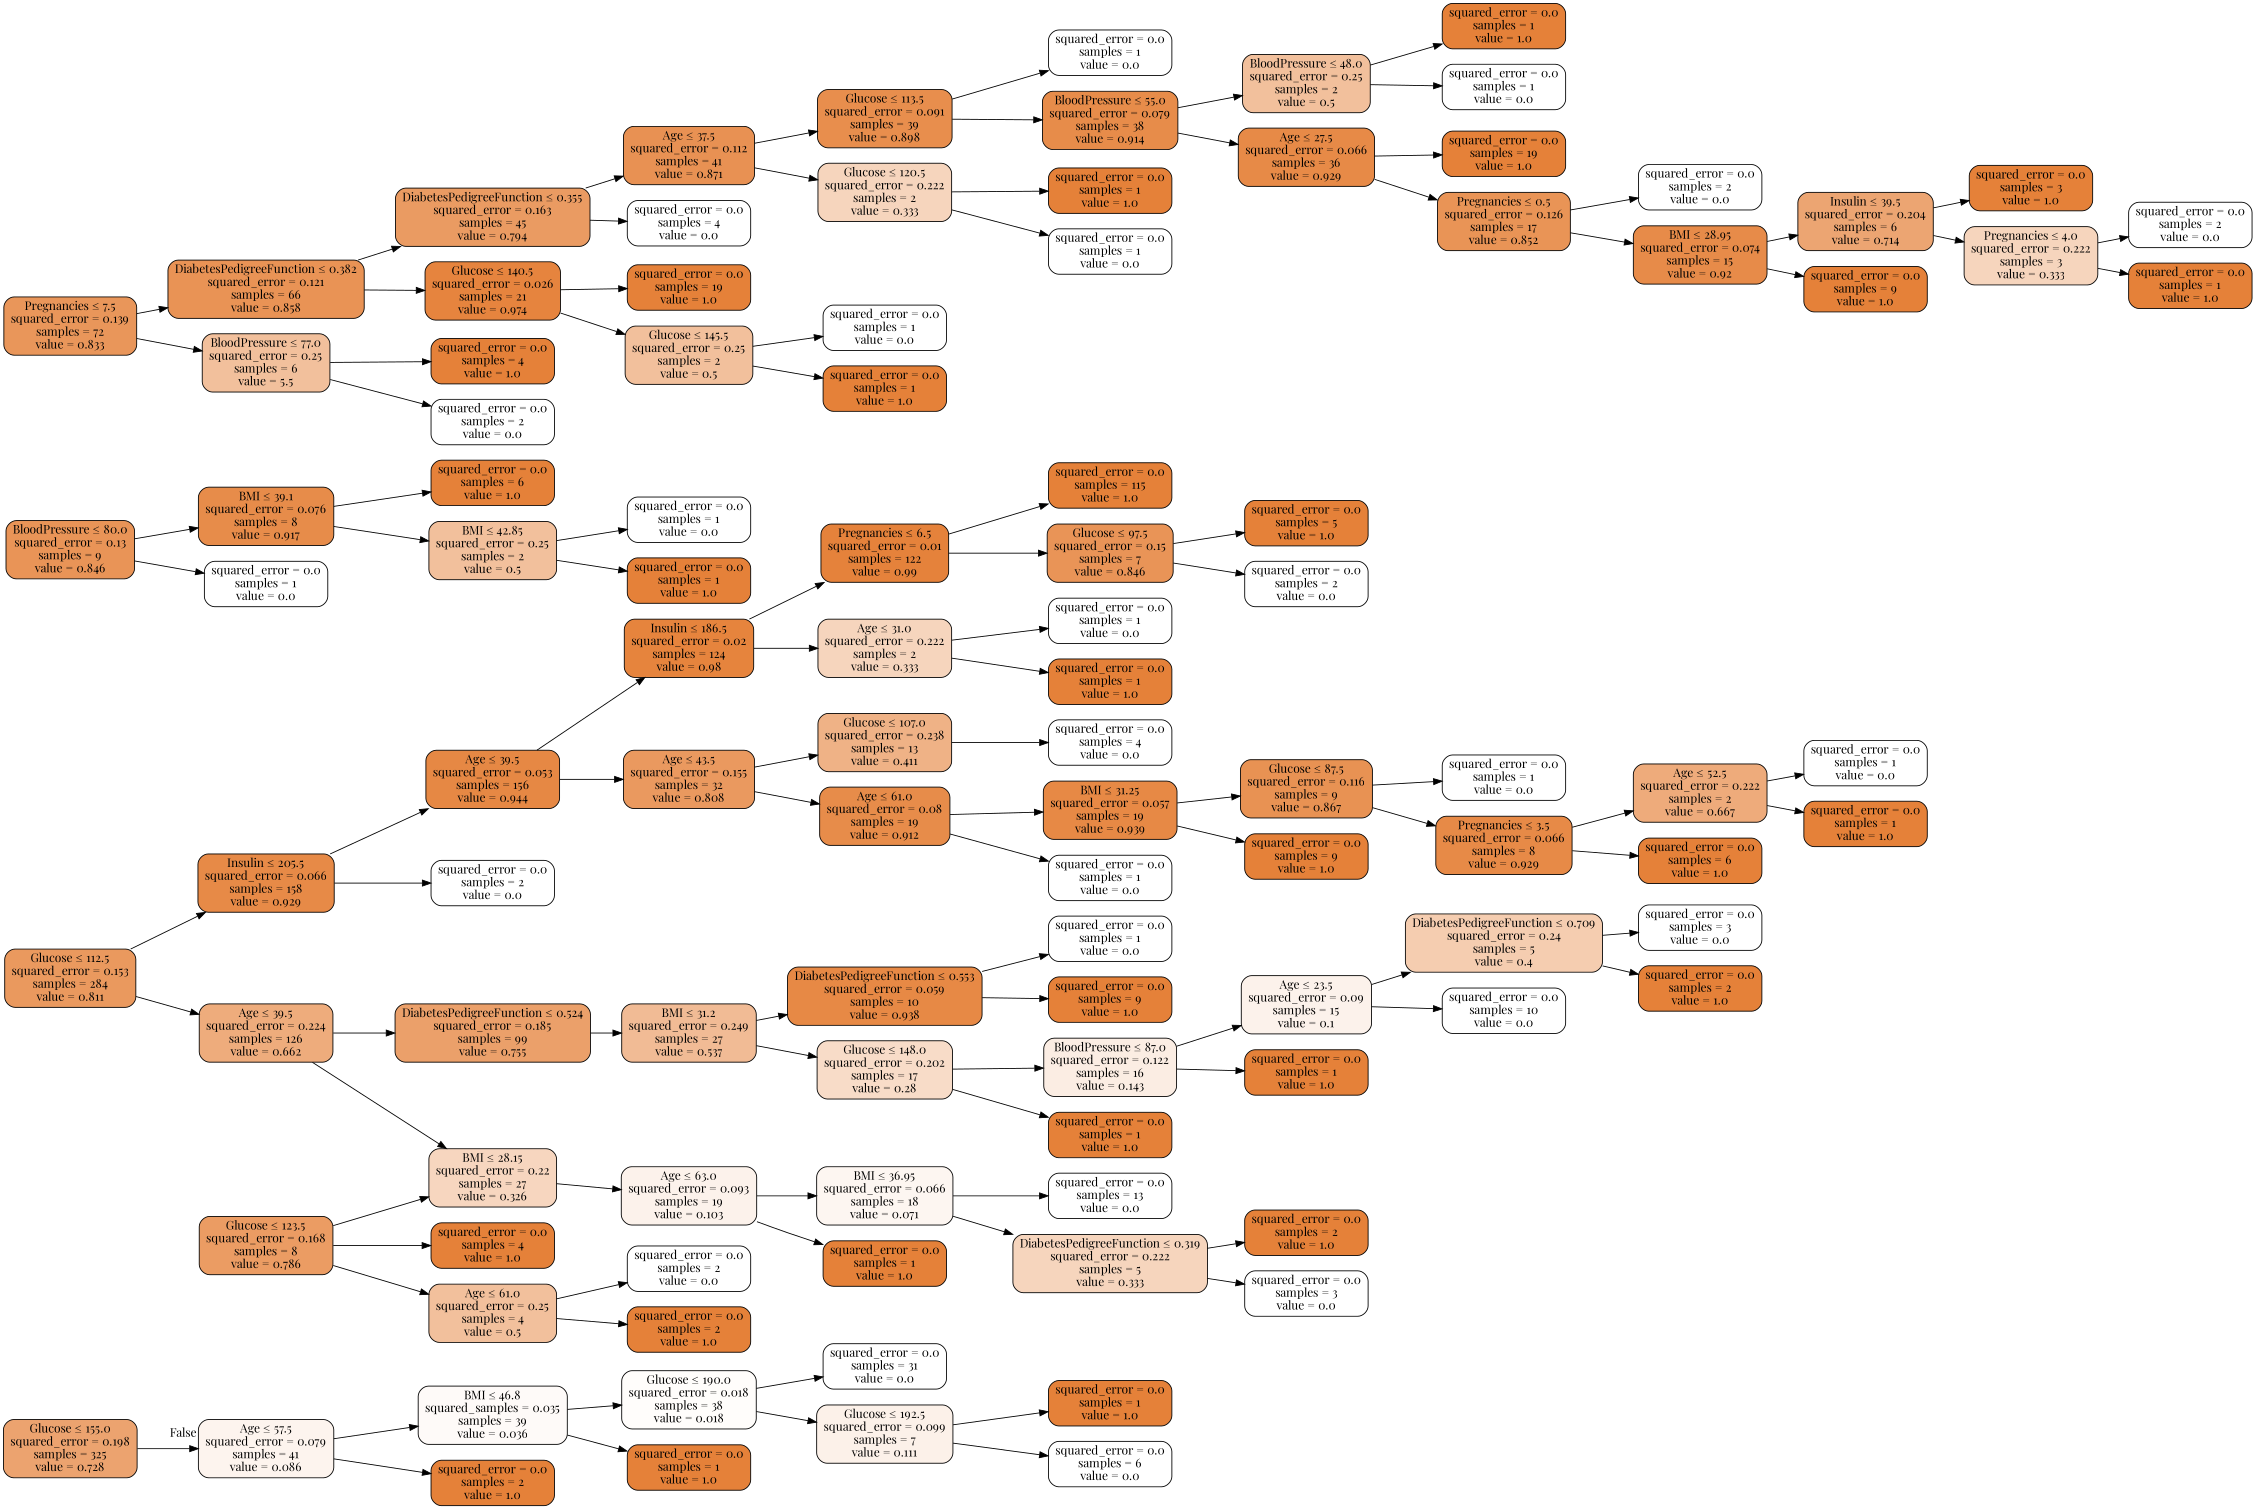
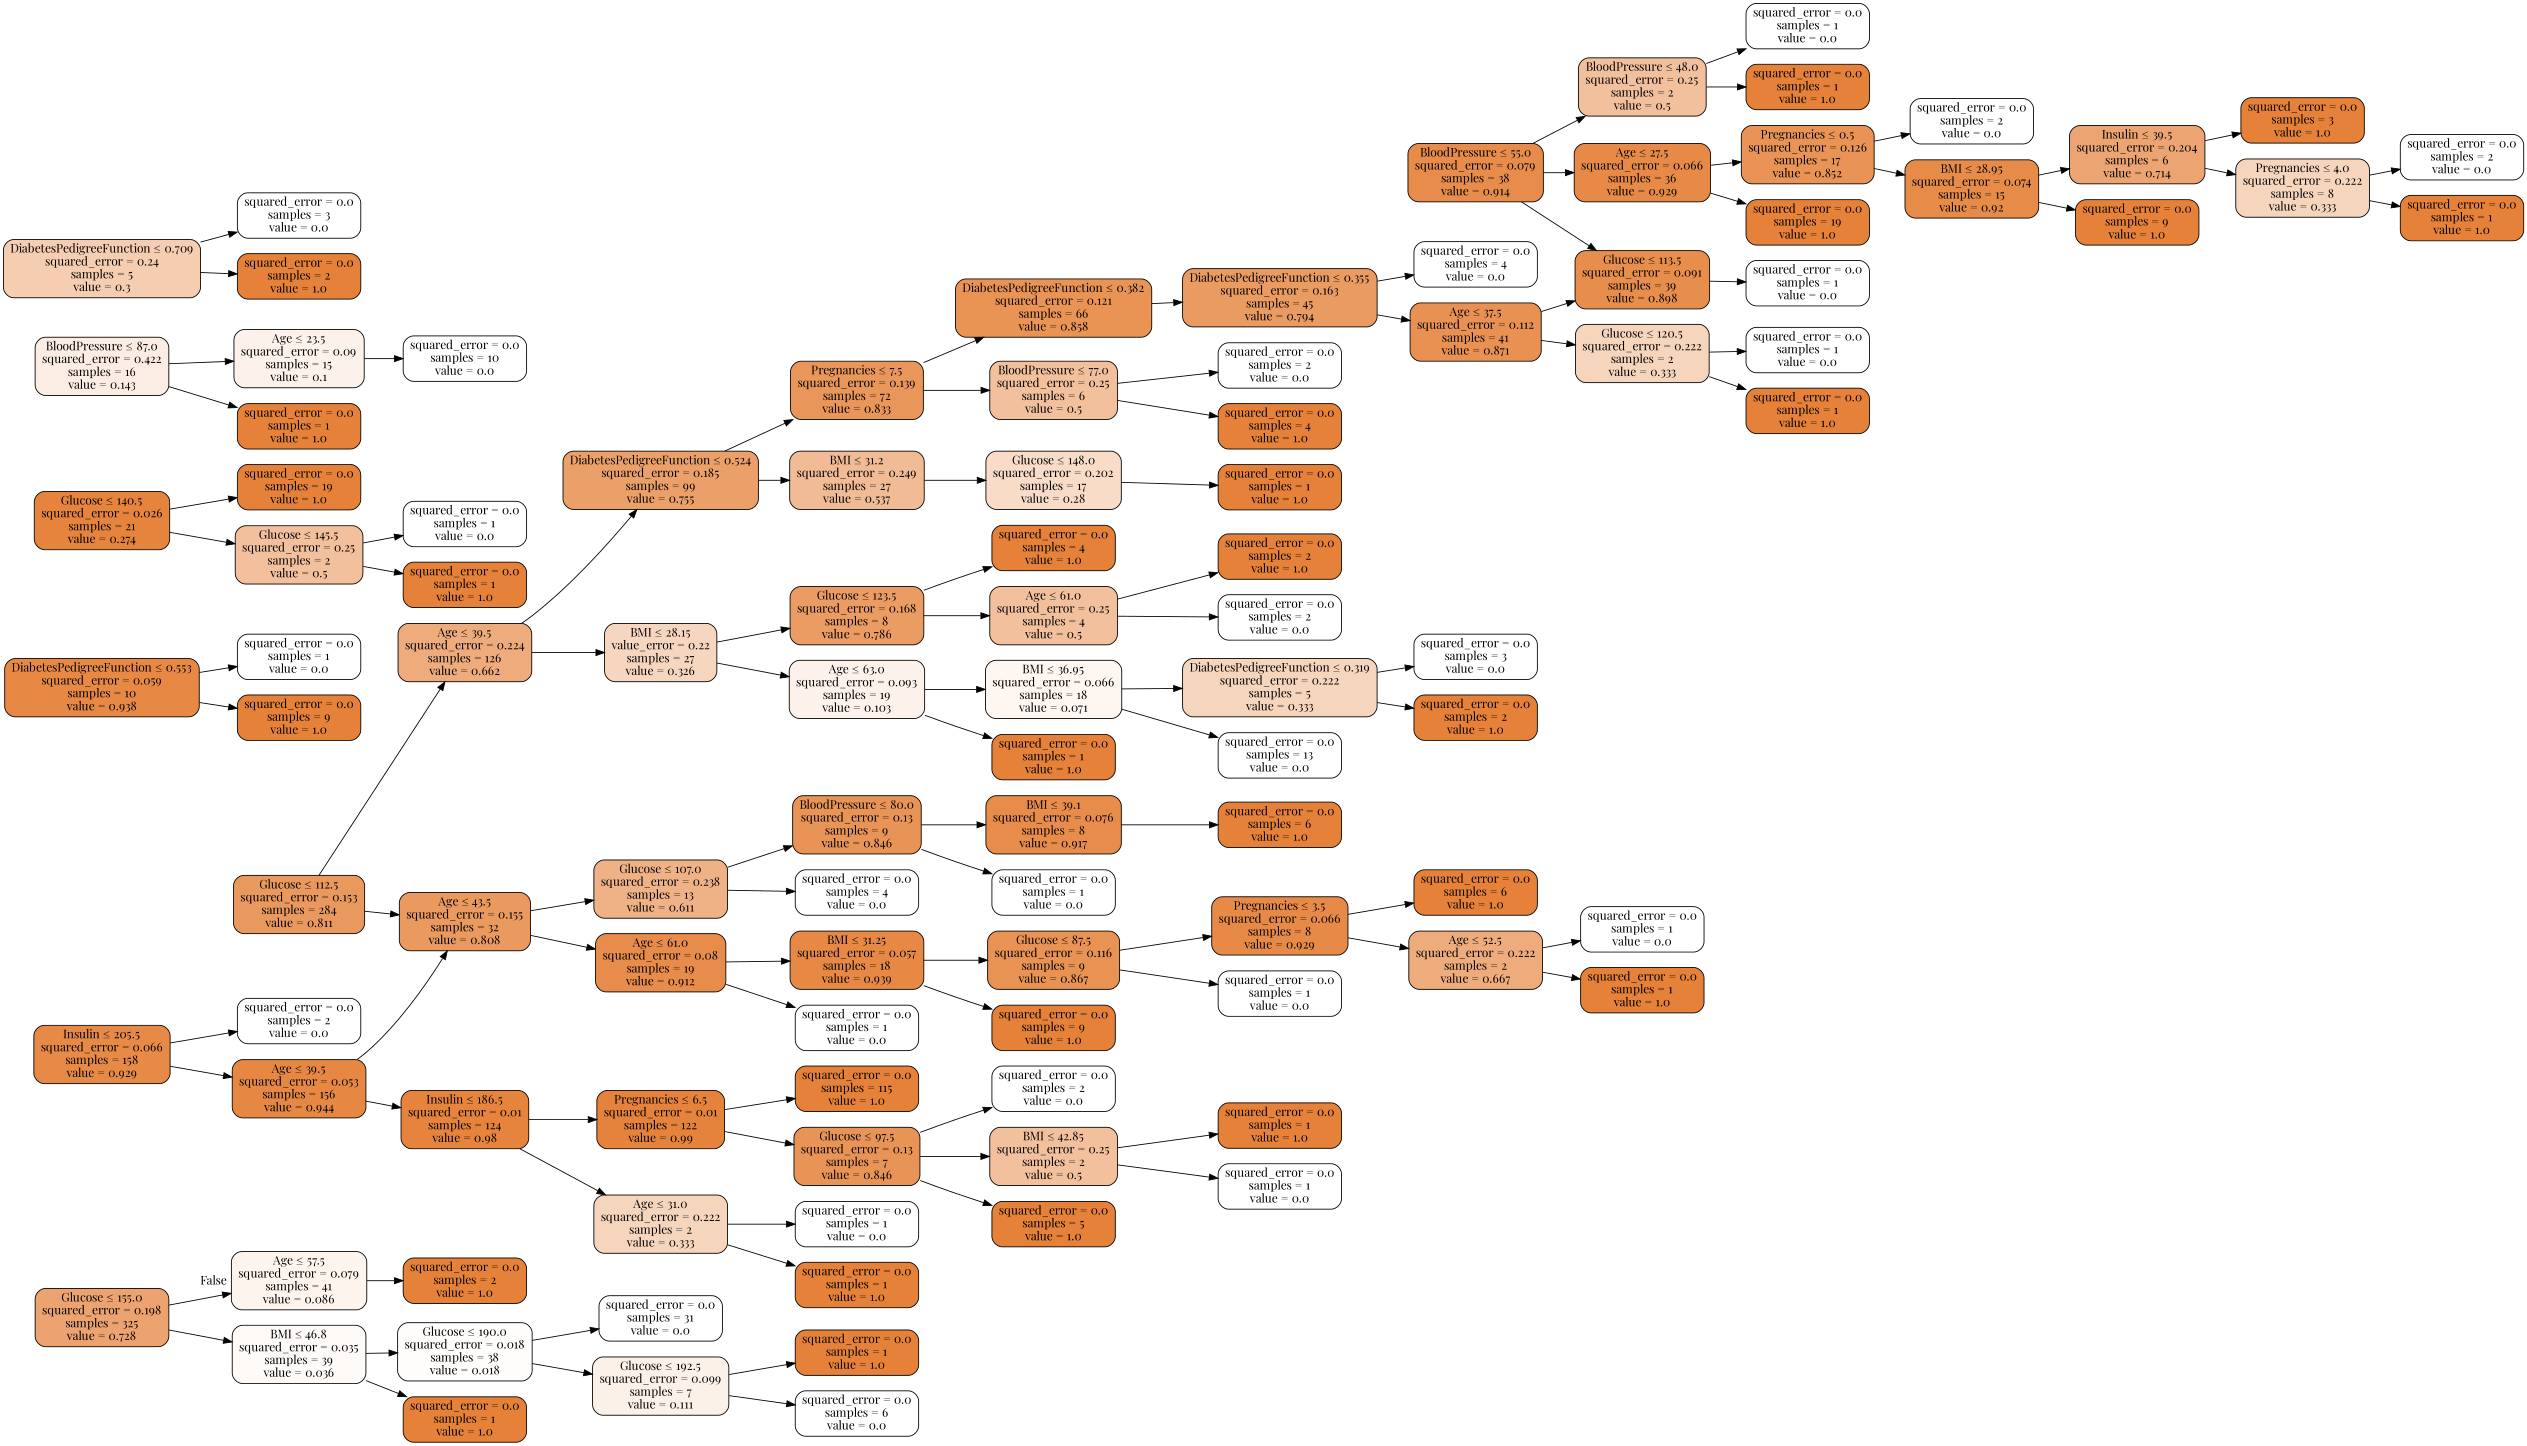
edge "Glucose ≤ 113.5" -> "BloodPressure ≤ 55.0": reversed
node "Pregnancies ≤ 4.0": text "samples = 3" -> "samples = 8"
edge "DiabetesPedigreeFunction ≤ 0.382" -> "Glucose ≤ 140.5": removed
node "Glucose ≤ 140.5": text "value = 0.974" -> "value = 0.274"
node "BloodPressure ≤ 77.0": text "value = 5.5" -> "value = 0.5"
edge "DiabetesPedigreeFunction ≤ 0.524" -> "Pregnancies ≤ 7.5": added
edge "BMI ≤ 39.1" -> "BMI ≤ 42.85": now "Glucose ≤ 97.5" -> "BMI ≤ 42.85"
node "Glucose ≤ 97.5": text "squared_error = 0.15" -> "squared_error = 0.13"
node "Insulin ≤ 186.5": text "squared_error = 0.02" -> "squared_error = 0.01"
node "Glucose ≤ 107.0": text "value = 0.411" -> "value = 0.611"
node "BMI ≤ 31.25": text "samples = 19" -> "samples = 18"
edge "Glucose ≤ 107.0" -> "BloodPressure ≤ 80.0": added
edge "Glucose ≤ 112.5" -> "Insulin ≤ 205.5": now "Glucose ≤ 112.5" -> "Age ≤ 43.5"
node "DiabetesPedigreeFunction ≤ 0.709": text "value = 0.4" -> "value = 0.3"
edge "Age ≤ 23.5" -> "DiabetesPedigreeFunction ≤ 0.709": removed
edge "BMI ≤ 31.2" -> "DiabetesPedigreeFunction ≤ 0.553": removed
node "BloodPressure ≤ 87.0": text "squared_error = 0.122" -> "squared_error = 0.422"
edge "Glucose ≤ 148.0" -> "BloodPressure ≤ 87.0": removed
node "BMI ≤ 28.15": text "squared_error = 0.22" -> "value_error = 0.22"
edge "Glucose ≤ 123.5" -> "BMI ≤ 28.15": reversed
node "BMI ≤ 46.8": text "squared_samples = 0.035" -> "squared_error = 0.035"
edge "Age ≤ 57.5" -> "BMI ≤ 46.8": now "Glucose ≤ 155.0" -> "BMI ≤ 46.8"
